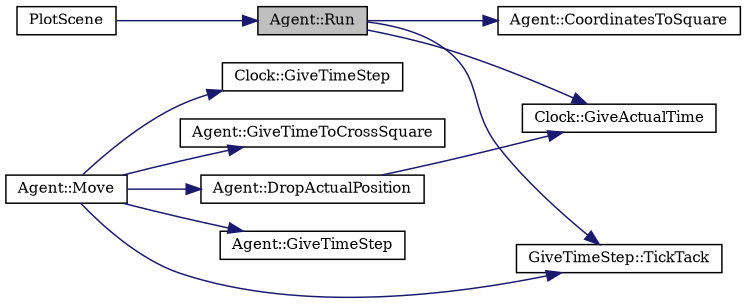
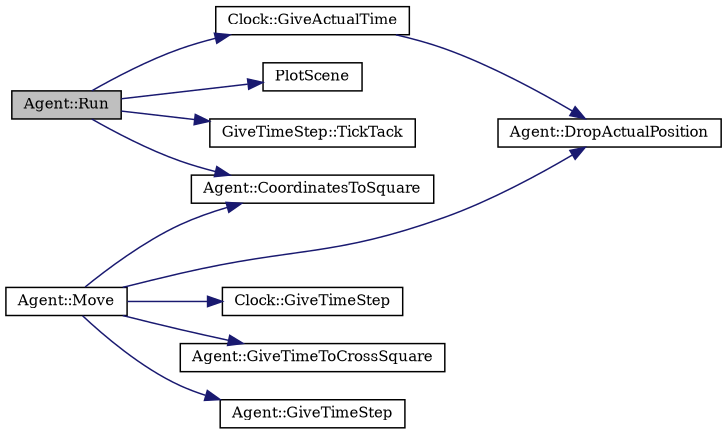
edge "PlotScene" -> "Agent::Run": reversed
edge "Agent::DropActualPosition" -> "Clock::GiveActualTime": reversed
edge "Agent::Move" -> "GiveTimeStep::TickTack": now "Agent::Move" -> "Agent::CoordinatesToSquare"
